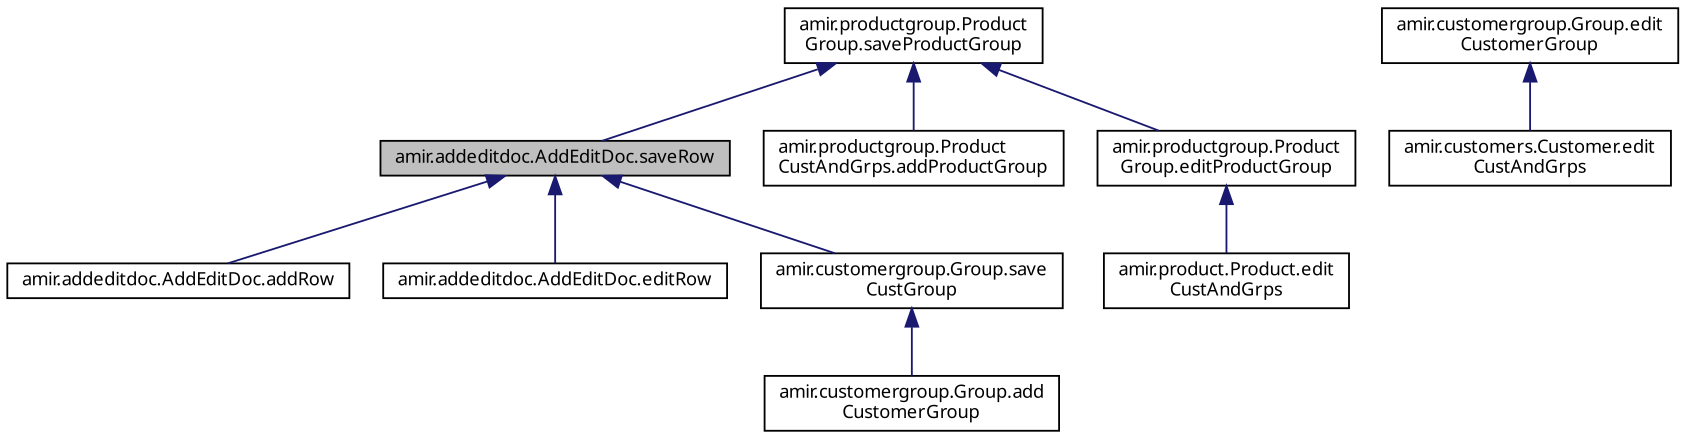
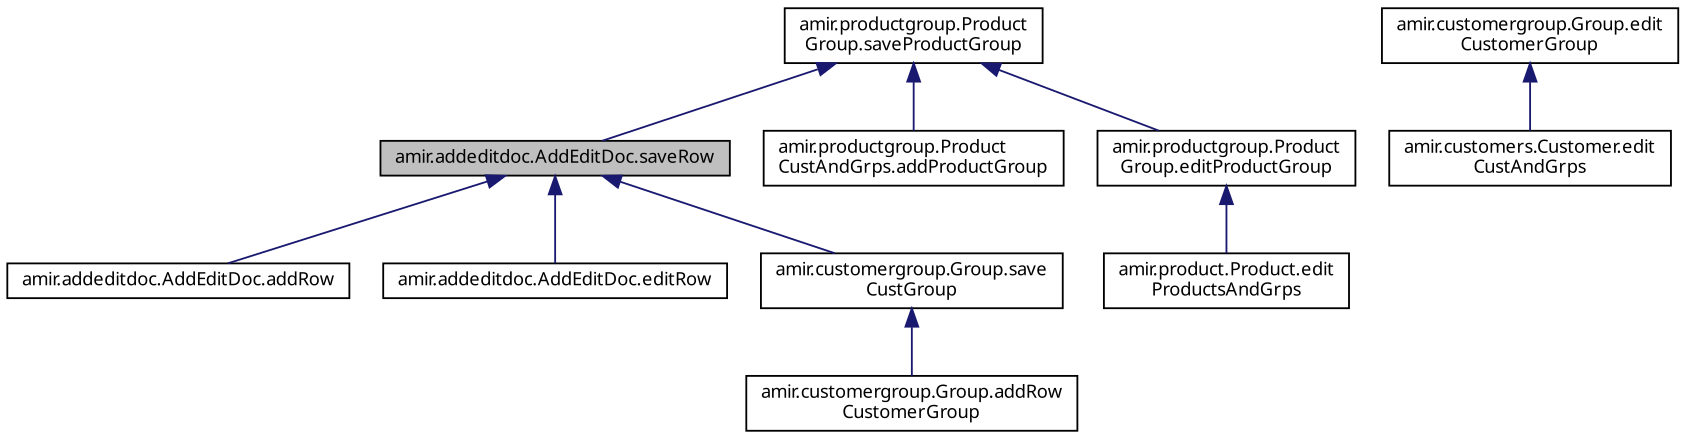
node "amir.product.Product.edit CustAndGrps": label "amir.product.Product.edit CustAndGrps" -> "amir.product.Product.edit ProductsAndGrps"
node "amir.customergroup.Group.add CustomerGroup": label "amir.customergroup.Group.add CustomerGroup" -> "amir.customergroup.Group.addRow CustomerGroup"
